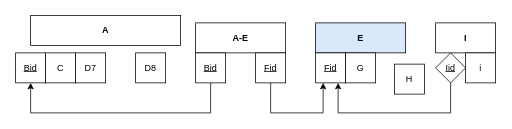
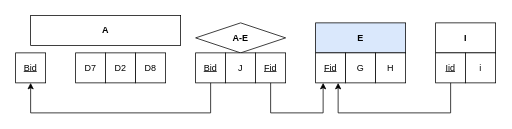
node "A-E": shape rectangle -> diamond
node "C": removed
node "D2": added
node "J": added
node "Iid": shape diamond -> rectangle
node "H": moved (409, 79) -> (390, 68)
